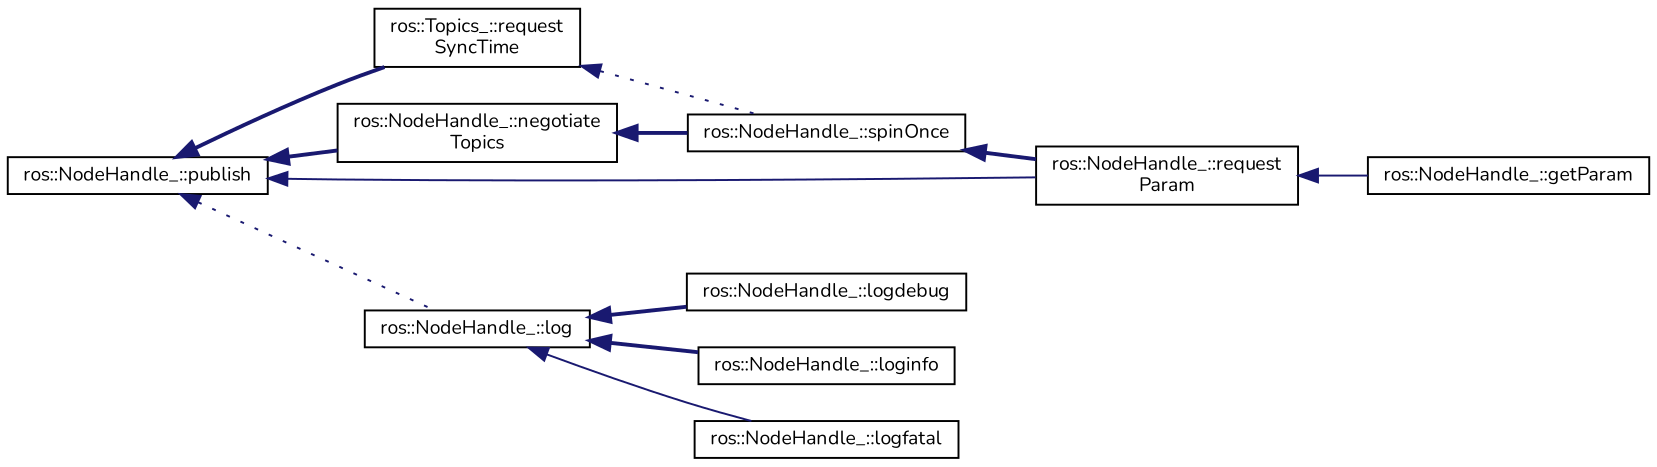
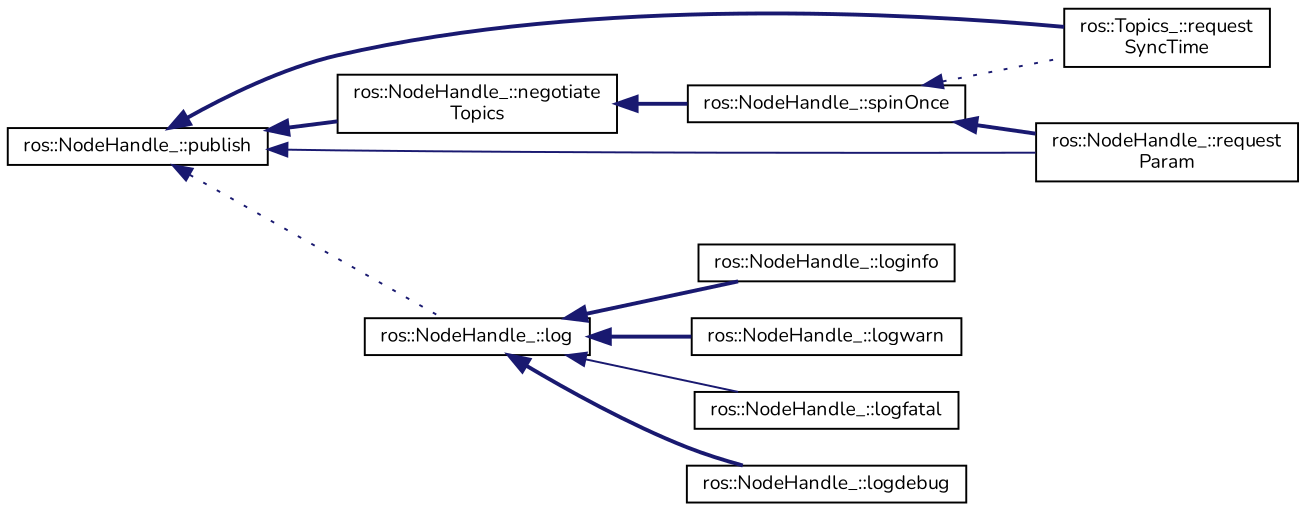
edge "ros::NodeHandle_::spinOnce" -> "ros::Topics_::request SyncTime": reversed
node "ros::NodeHandle_::getParam": removed
node "ros::NodeHandle_::logwarn": added
